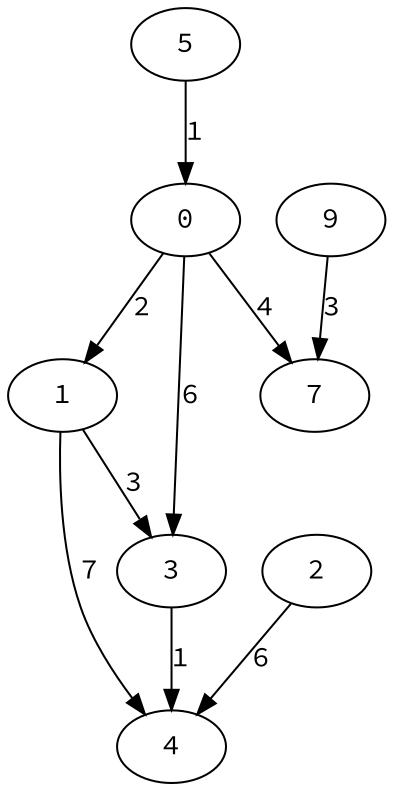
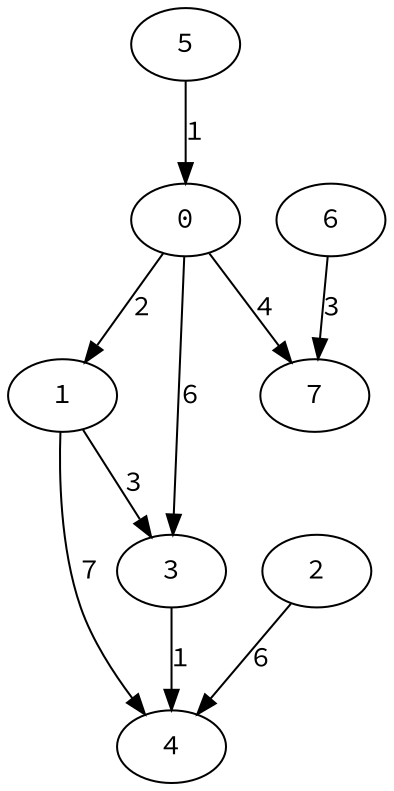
node "9": label "9" -> "6"
